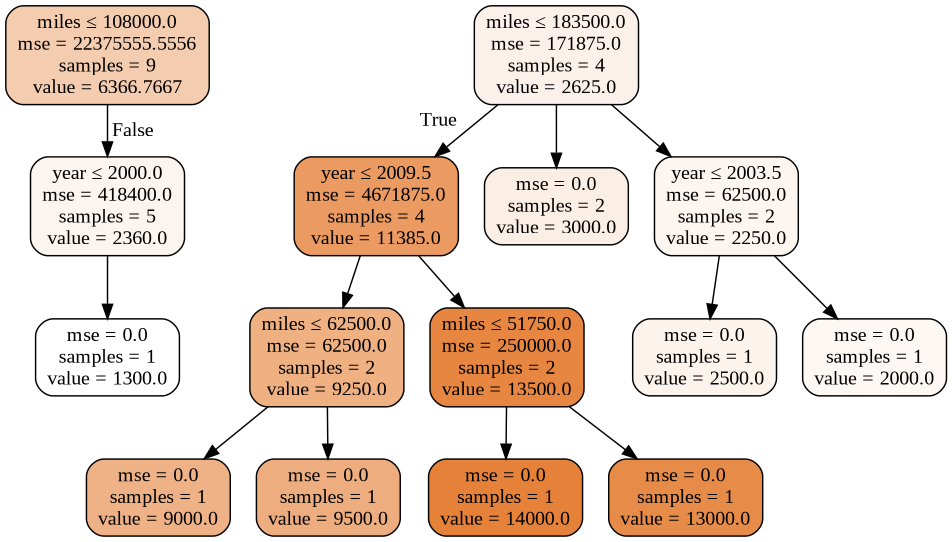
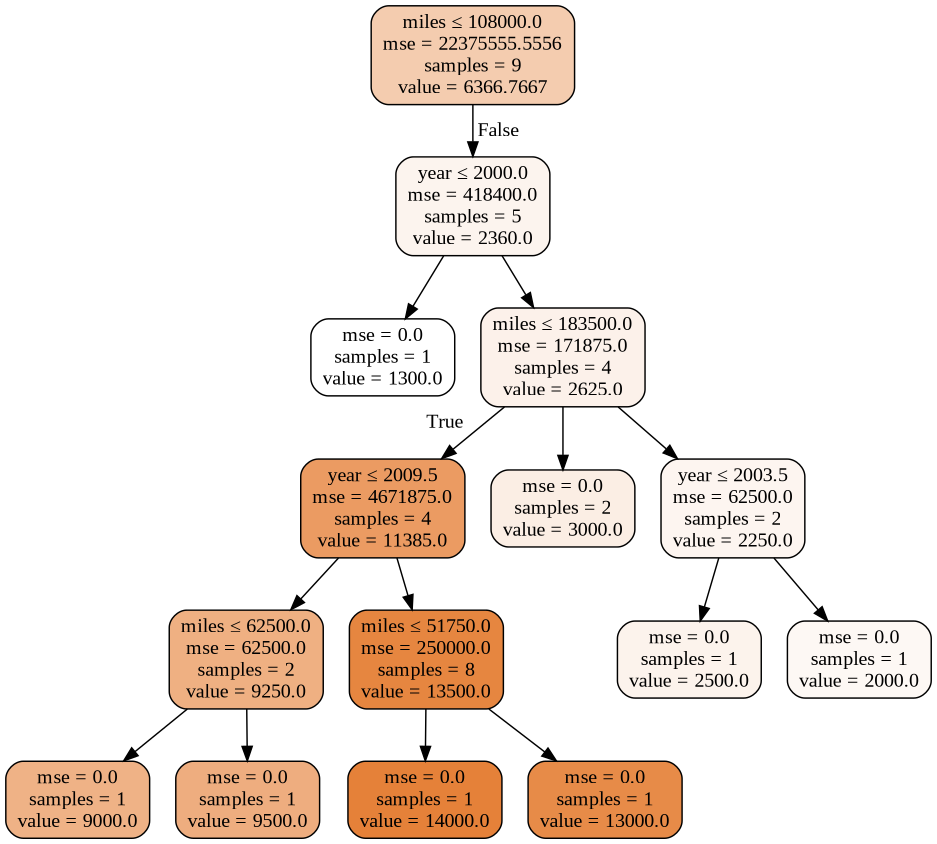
edge "year ≤ 2000.0" -> "miles ≤ 183500.0": added
node "miles ≤ 51750.0": text "samples = 2" -> "samples = 8"
